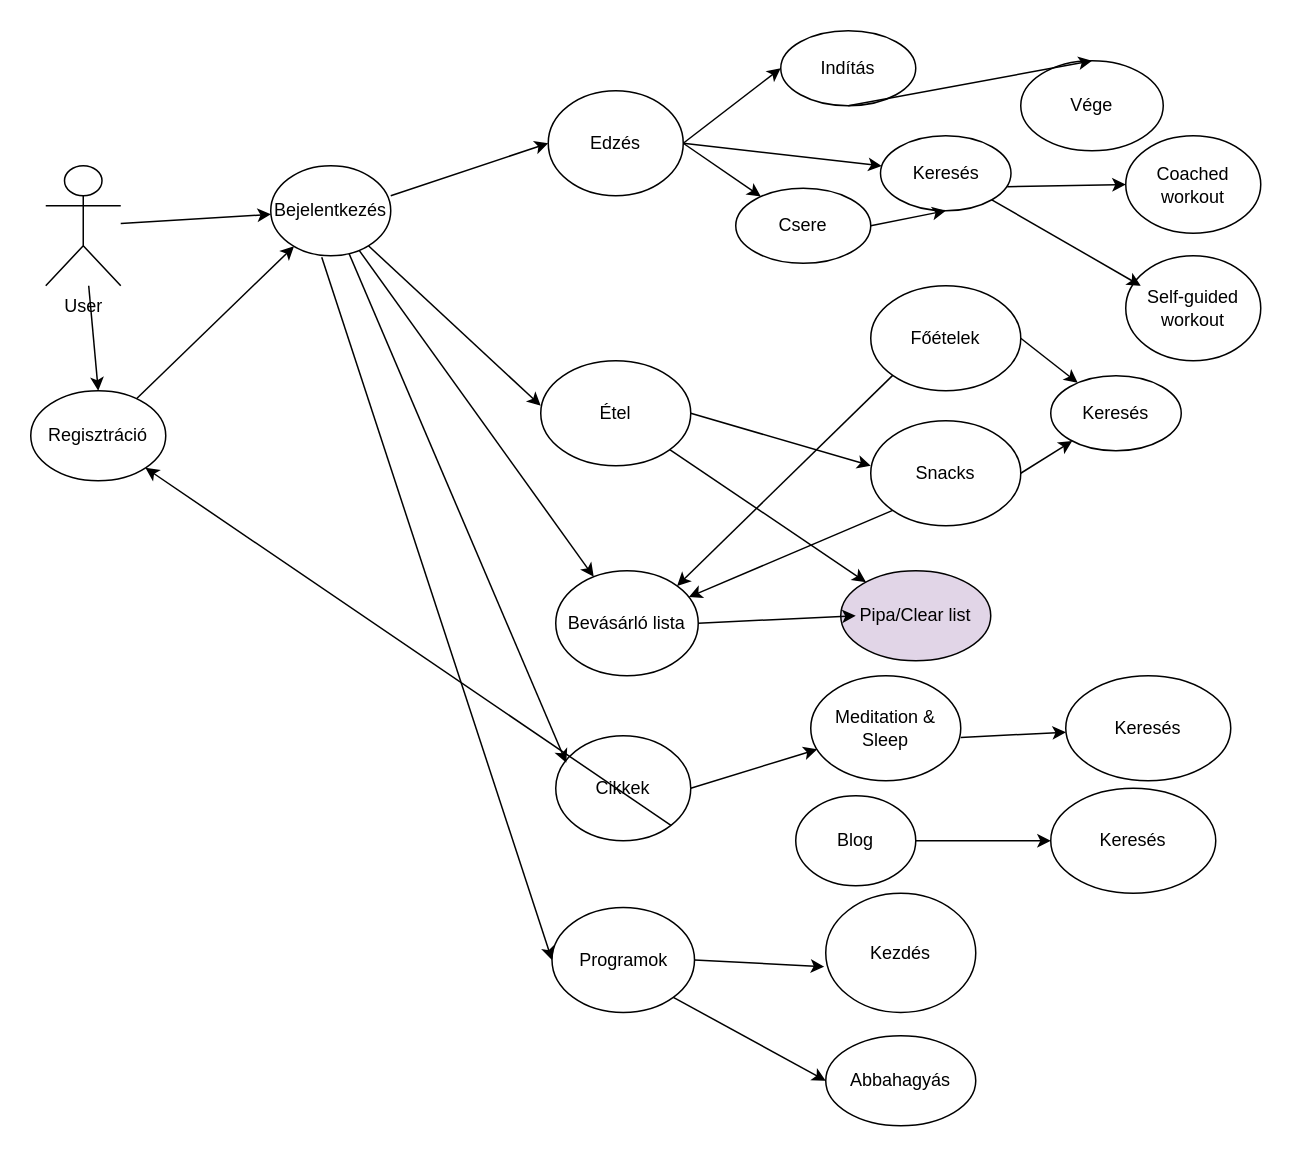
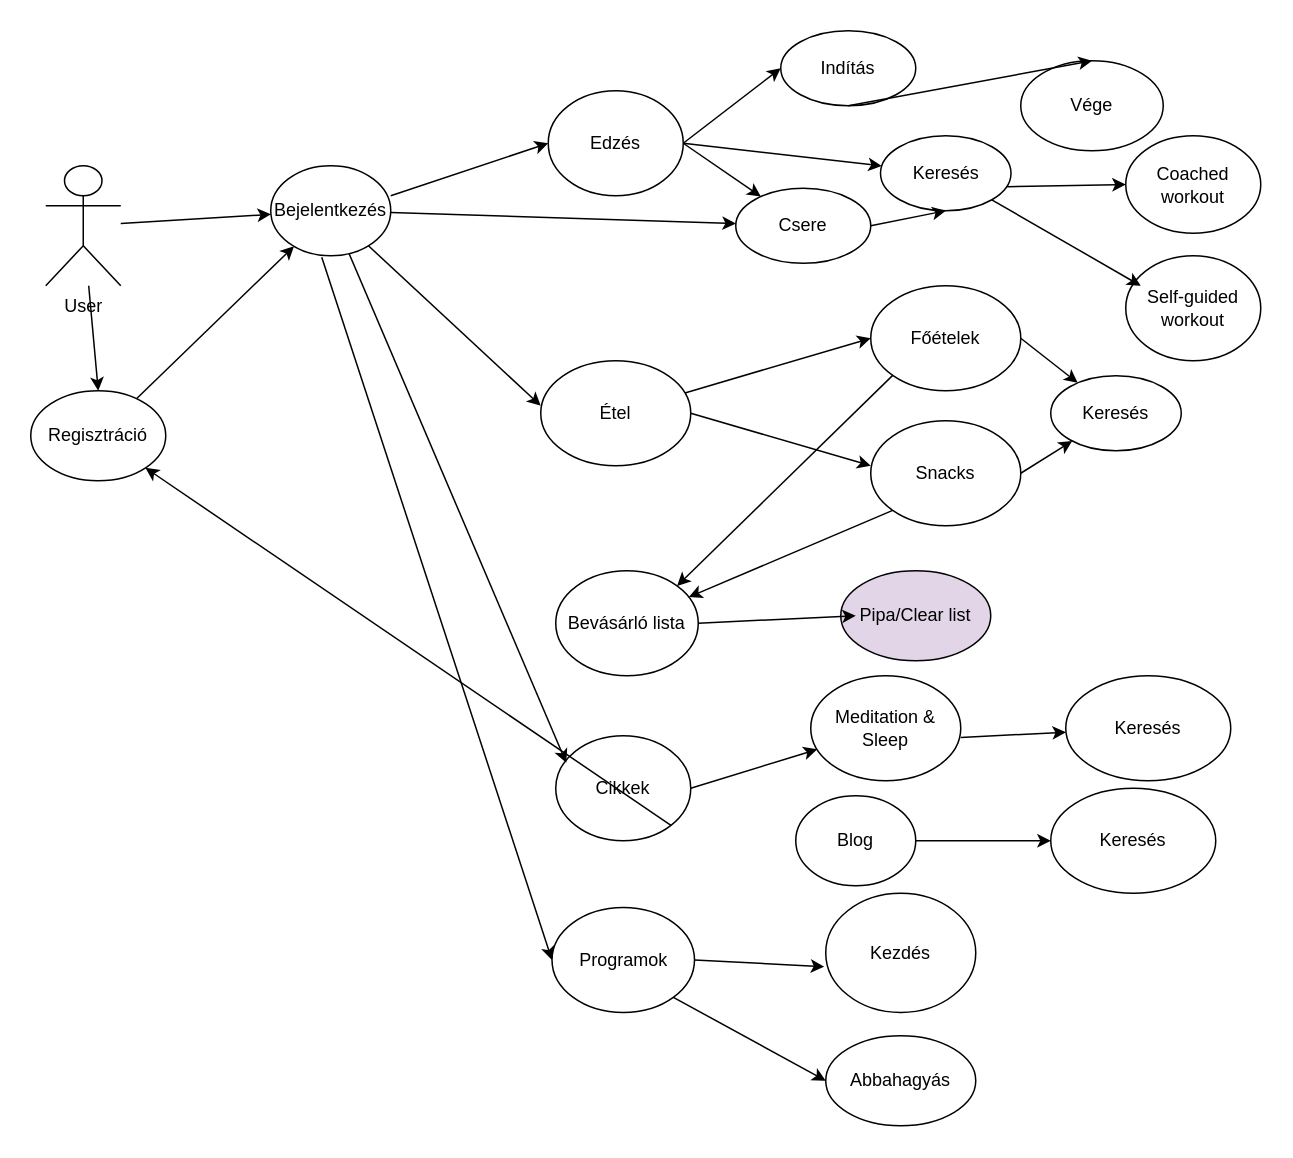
edge "Bejelentkezés" -> "Bevásárló lista": now "Bejelentkezés" -> "Csere"
edge "Étel" -> "Pipa/Clear list": now "Étel" -> "Főételek"
